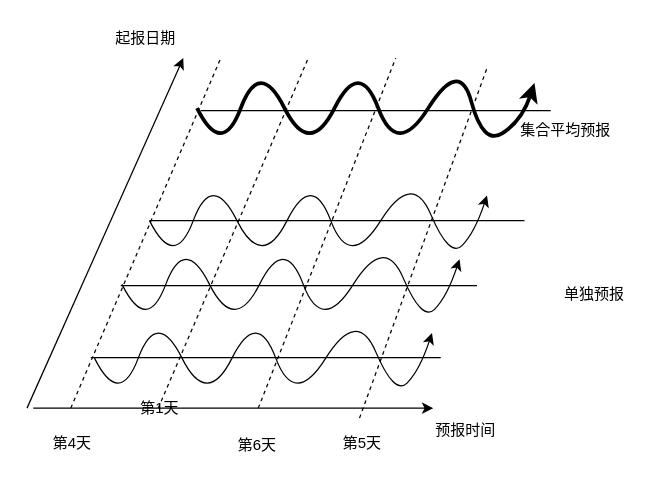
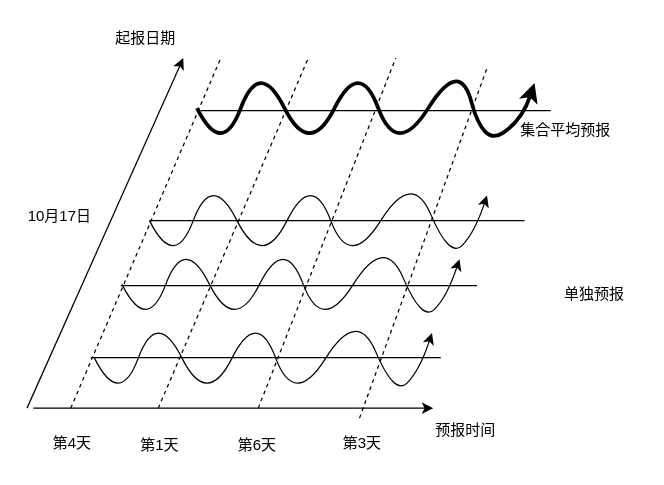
node "10月17日": added
node "第1天": moved (169, 408) -> (169, 446)
node "第5天": label "第5天" -> "第3天"
